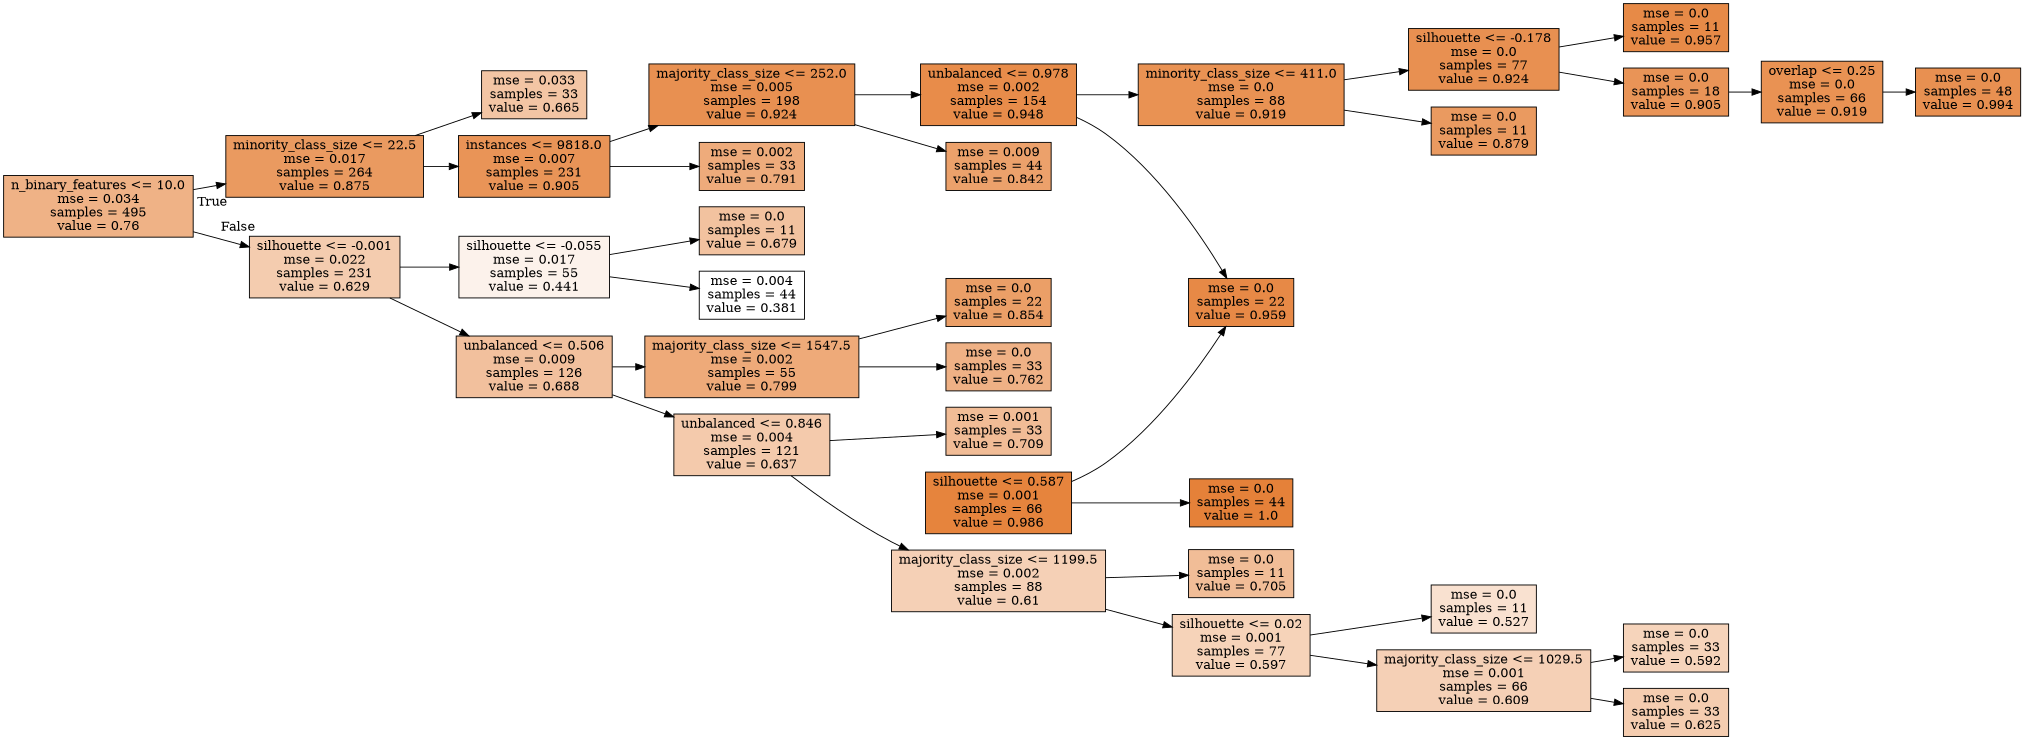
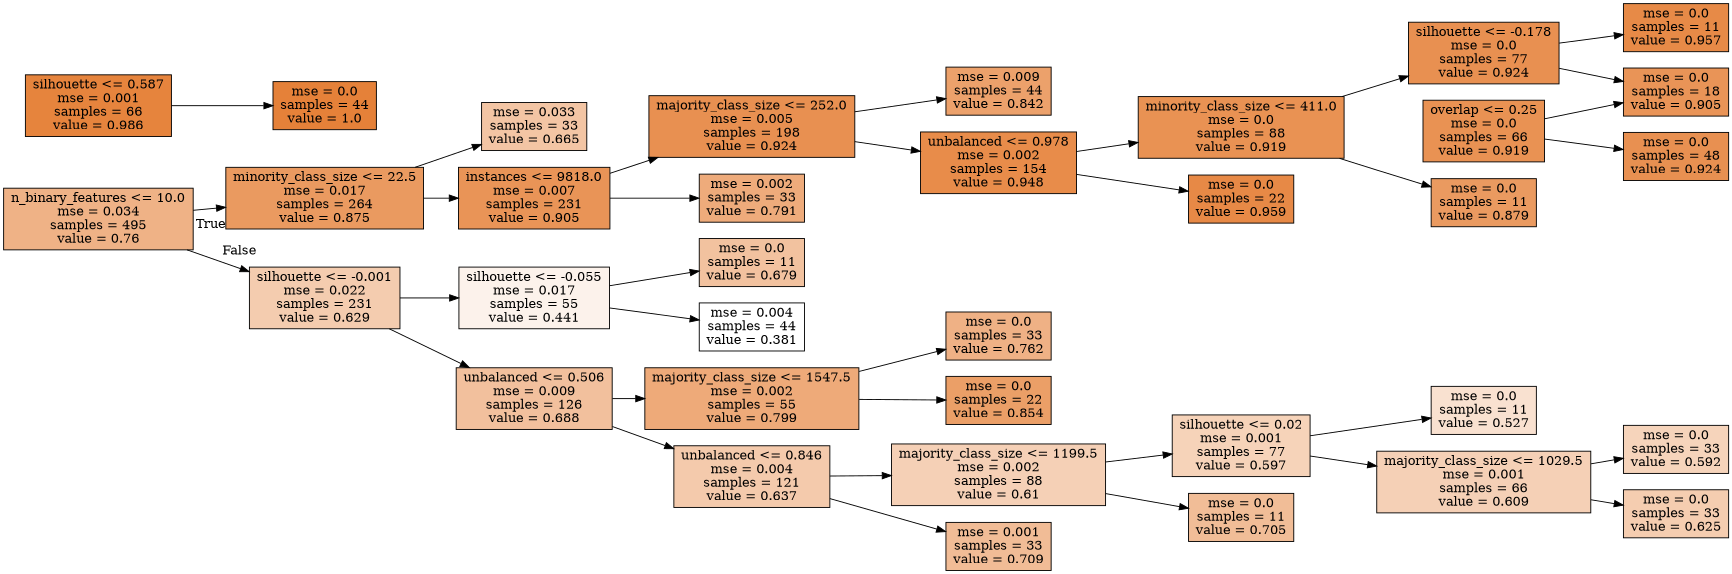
edge "mse = 0.0 samples = 18 value = 0.905" -> "overlap <= 0.25 mse = 0.0 samples = 66 value = 0.919": reversed
node "mse = 0.0 samples = 48 value = 0.994": label "mse = 0.0 samples = 48 value = 0.994" -> "mse = 0.0 samples = 48 value = 0.924"
edge "silhouette <= 0.587 mse = 0.001 samples = 66 value = 0.986" -> "mse = 0.0 samples = 22 value = 0.959": removed
